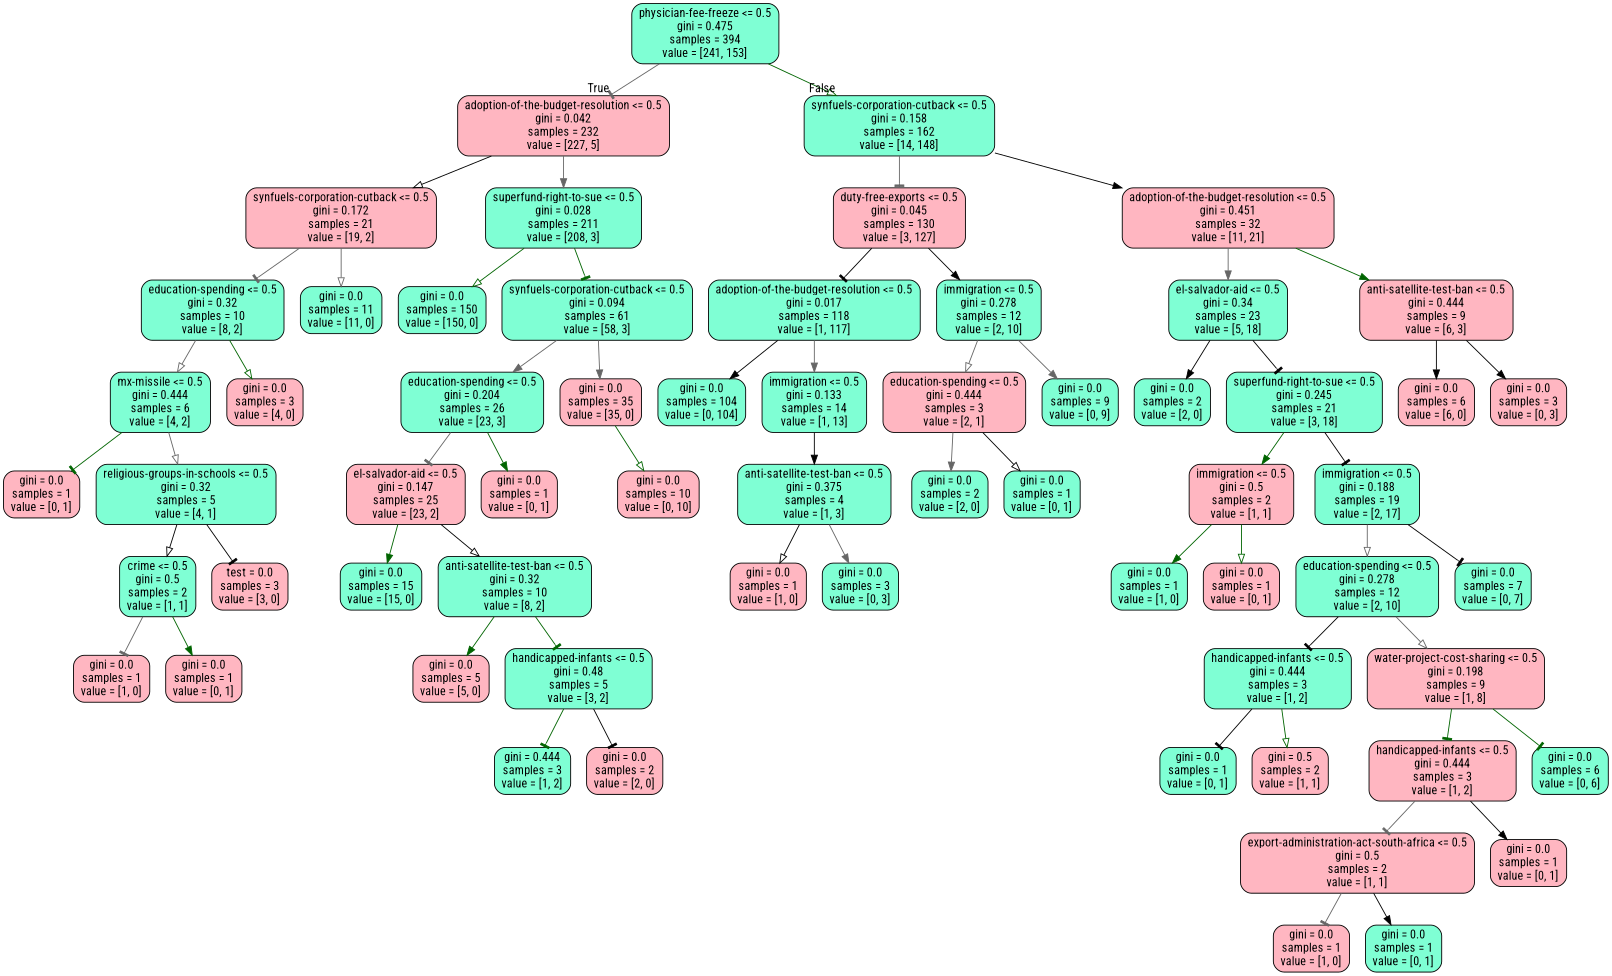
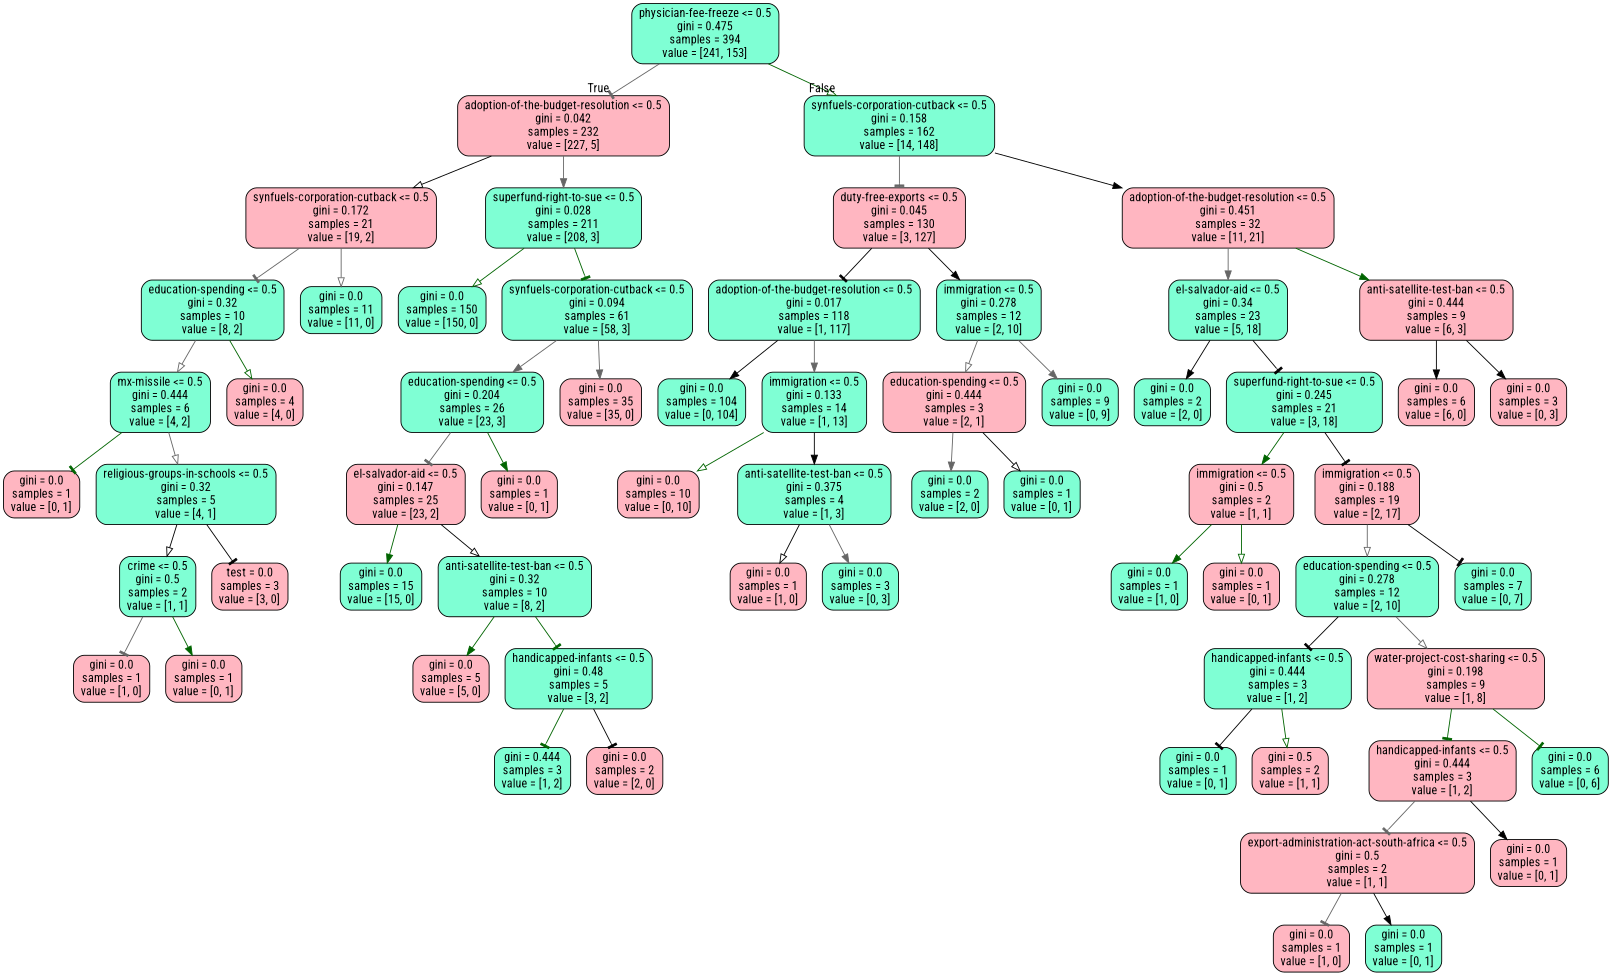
node "gini = 0.0 samples = 3 value = [4, 0]": label "gini = 0.0 samples = 3 value = [4, 0]" -> "gini = 0.0 samples = 4 value = [4, 0]"
edge "gini = 0.0 samples = 35 value = [35, 0]" -> "gini = 0.0 samples = 10 value = [0, 10]": now "immigration <= 0.5 gini = 0.133 samples = 14 value = [1, 13]" -> "gini = 0.0 samples = 10 value = [0, 10]"
node "immigration <= 0.5 gini = 0.188 samples = 19 value = [2, 17]": fillcolor aquamarine -> lightpink
